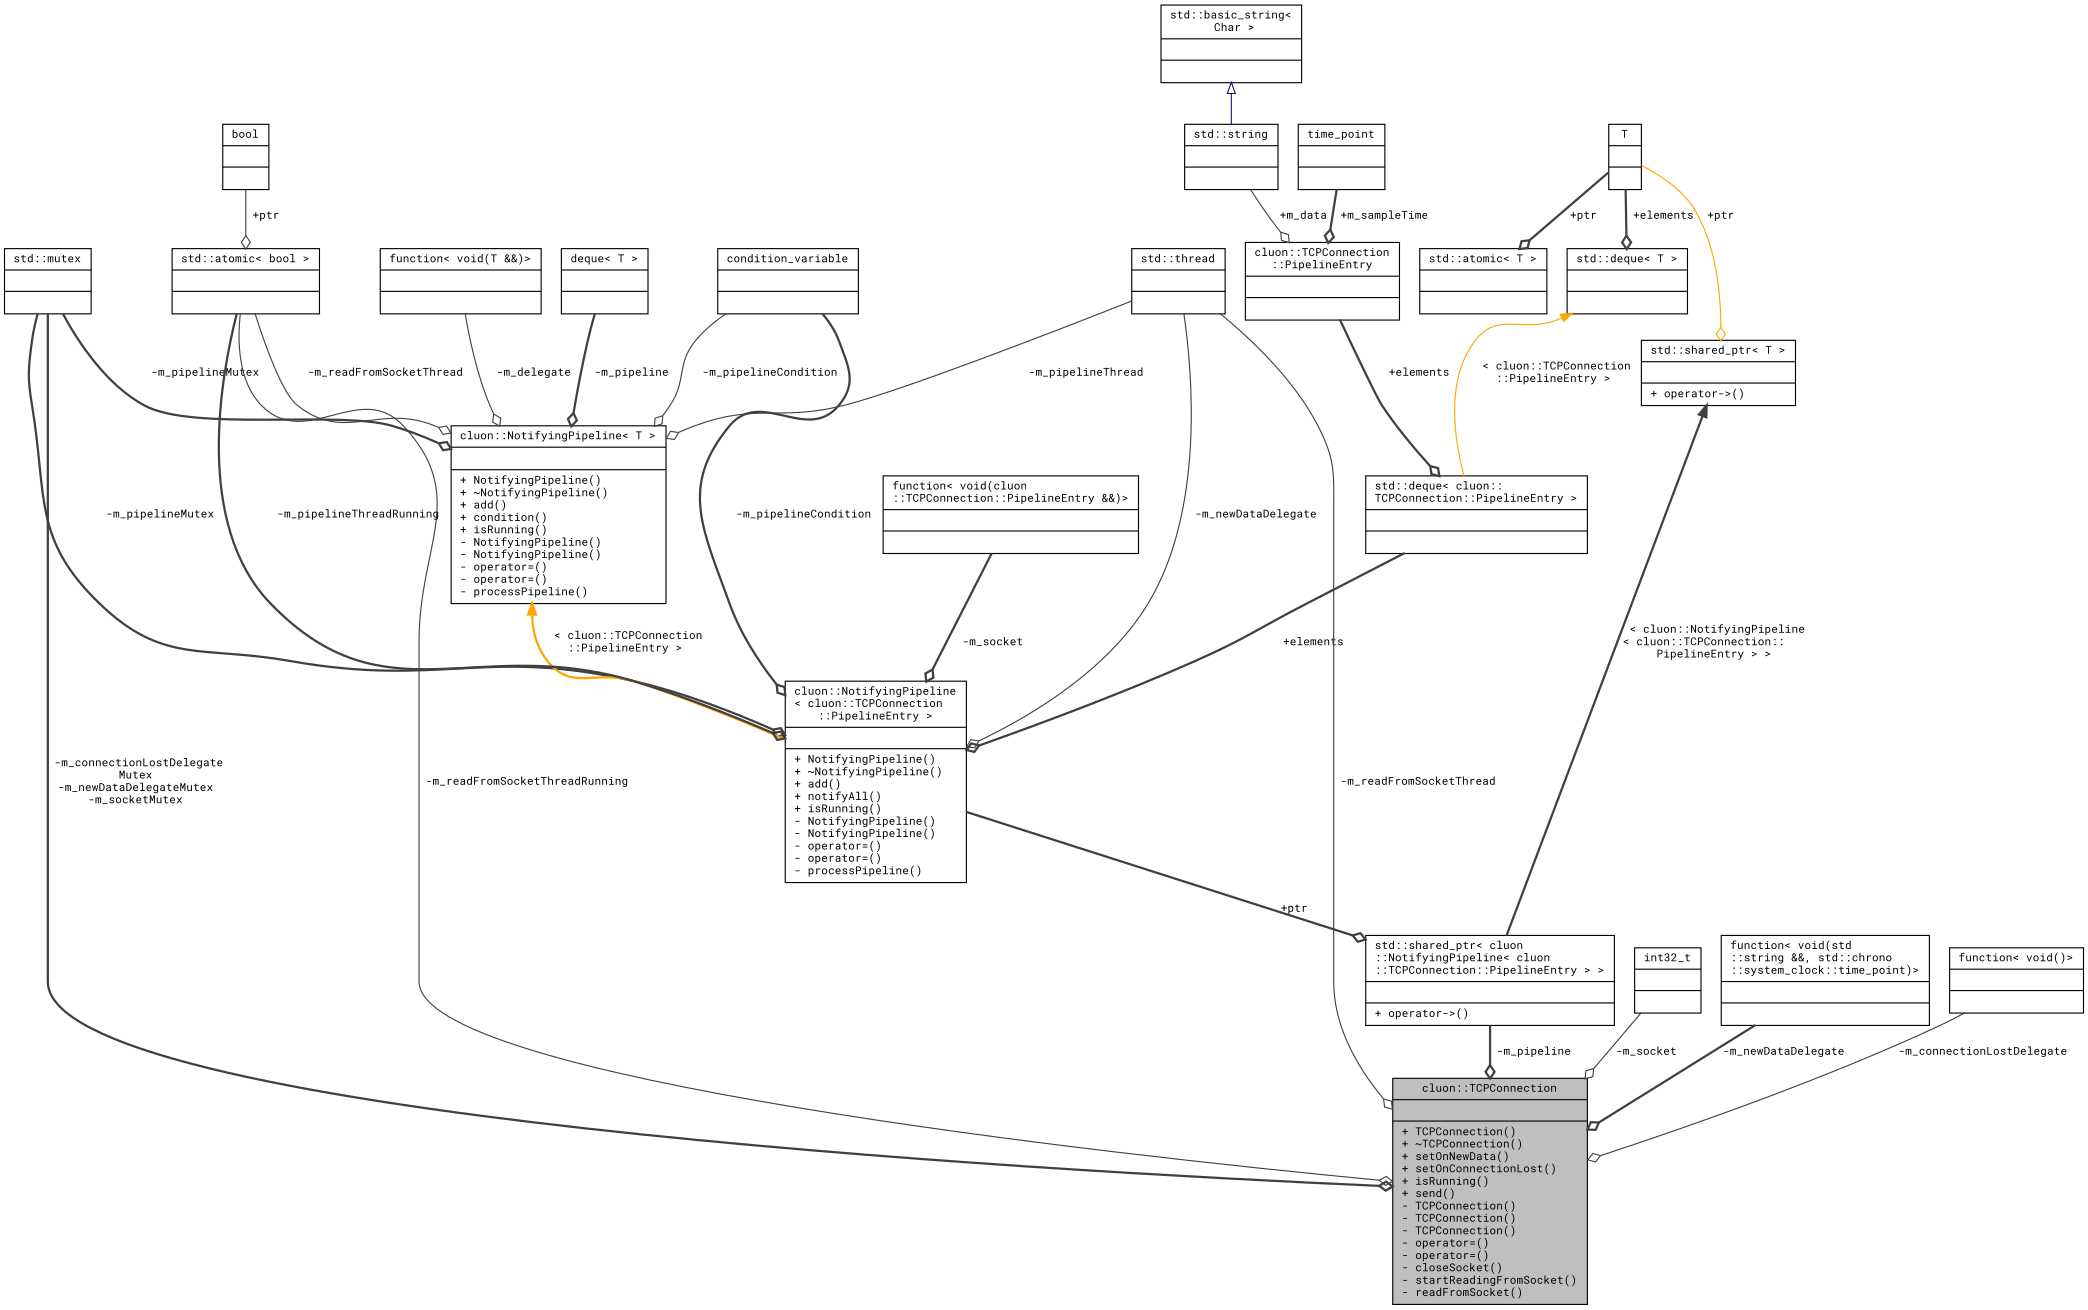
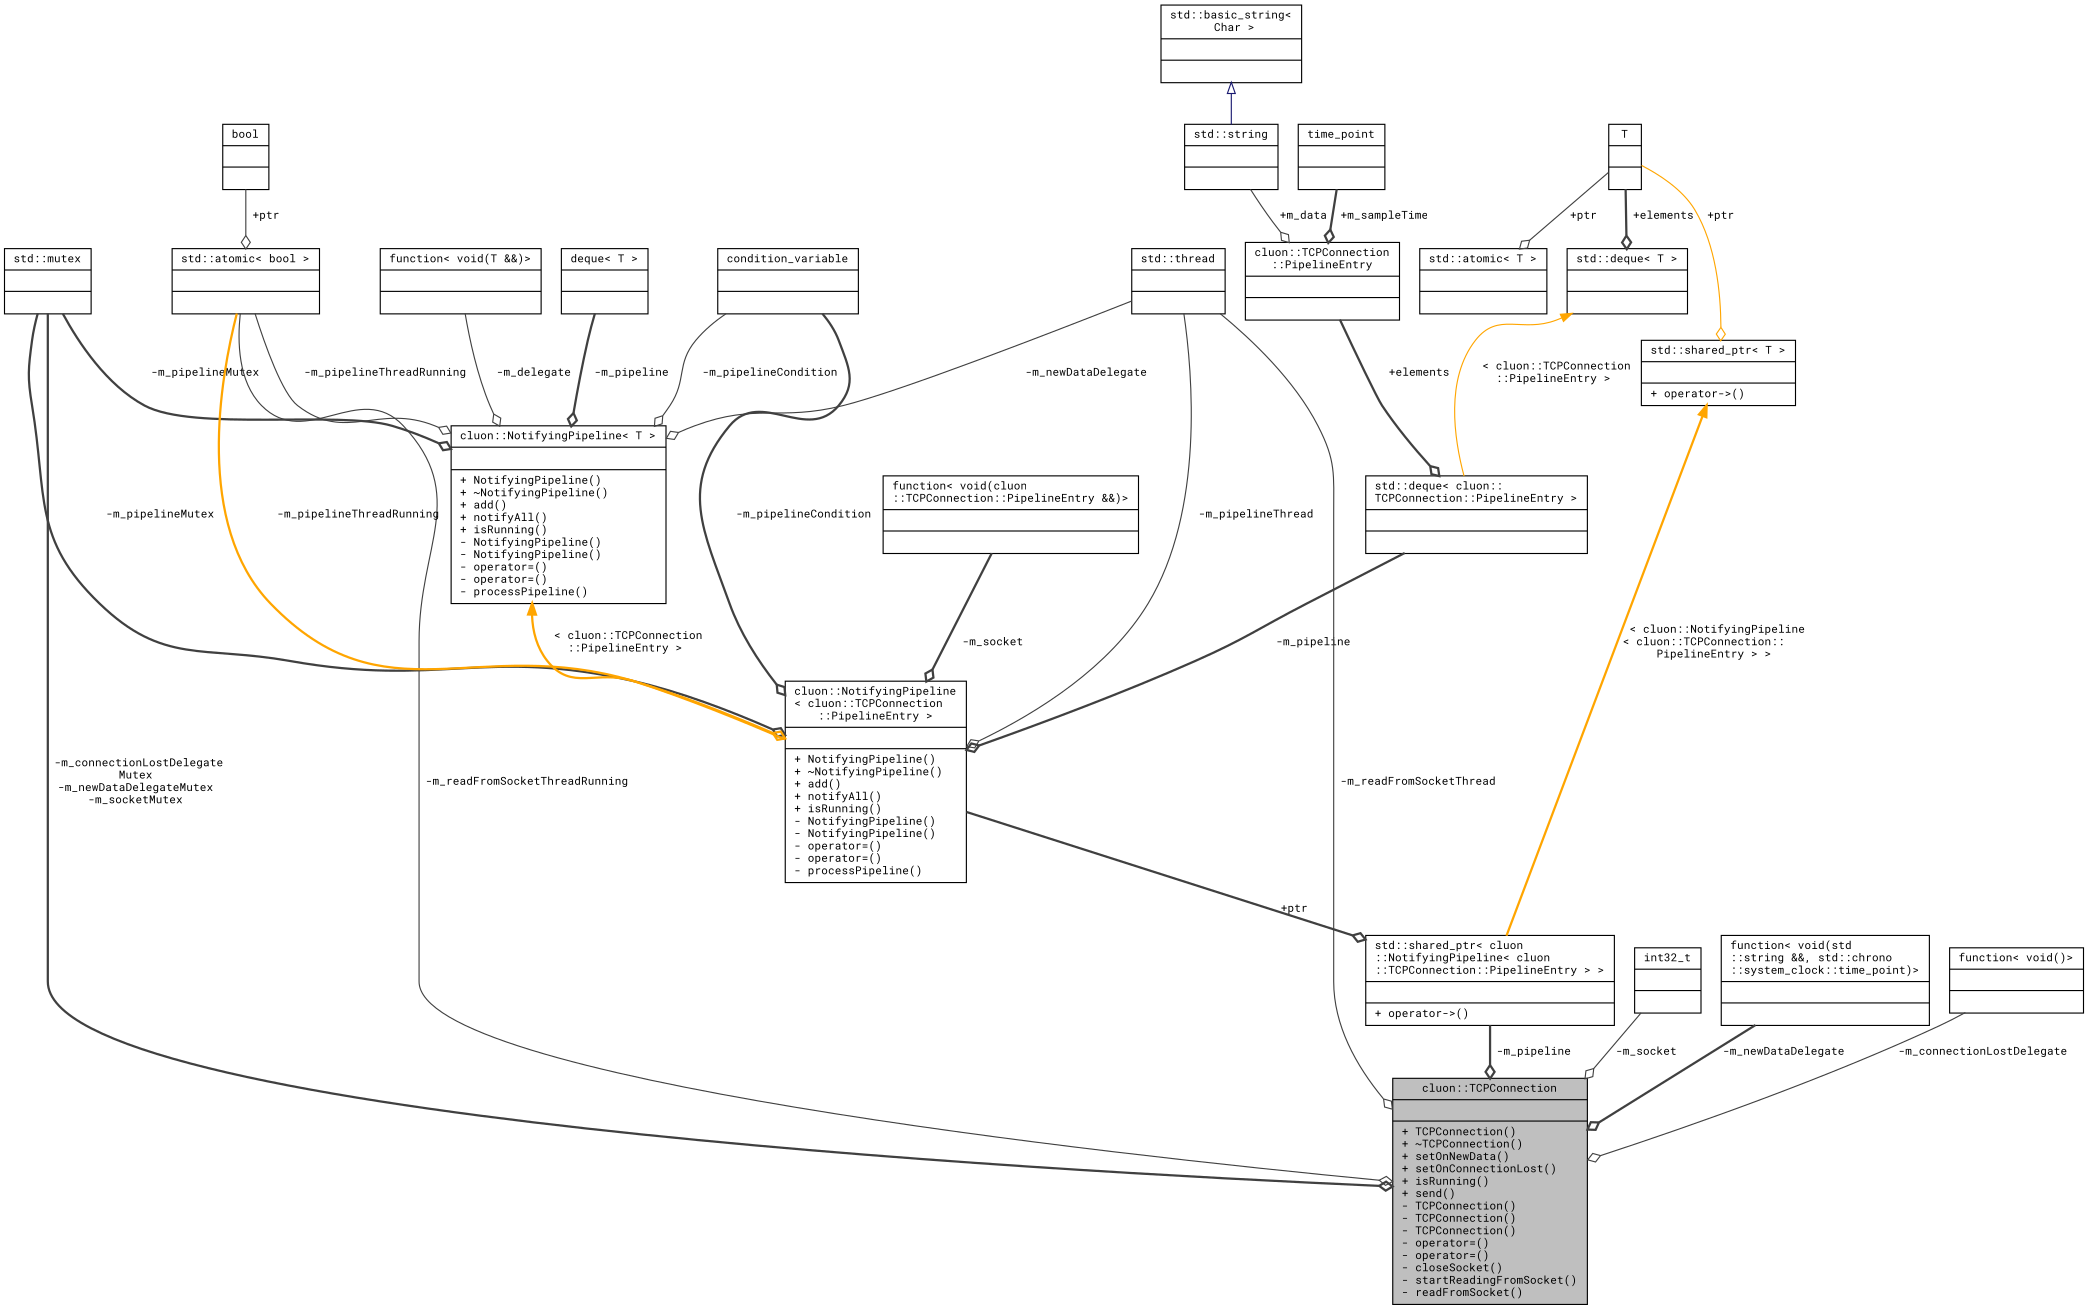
edge "T" -> "std::atomic< T >": style bold -> solid
edge "std::atomic< bool >" -> "cluon::NotifyingPipeline< T >": label " -m_readFromSocketThread" -> " -m_pipelineThreadRunning"
edge "std::thread" -> "cluon::NotifyingPipeline< T >": label " -m_pipelineThread" -> " -m_newDataDelegate"
edge "std::thread" -> "cluon::NotifyingPipeline": label " -m_newDataDelegate" -> " -m_pipelineThread"
node "cluon::NotifyingPipeline< T >": text "+ condition()" -> "+ notifyAll()"
edge "std::deque< cluon::" -> "cluon::NotifyingPipeline": label " +elements" -> " -m_pipeline"
edge "std::atomic< bool >" -> "cluon::NotifyingPipeline": color grey25 -> orange
edge "std::shared_ptr< cluon" -> "std::shared_ptr< T >": color grey25 -> orange
